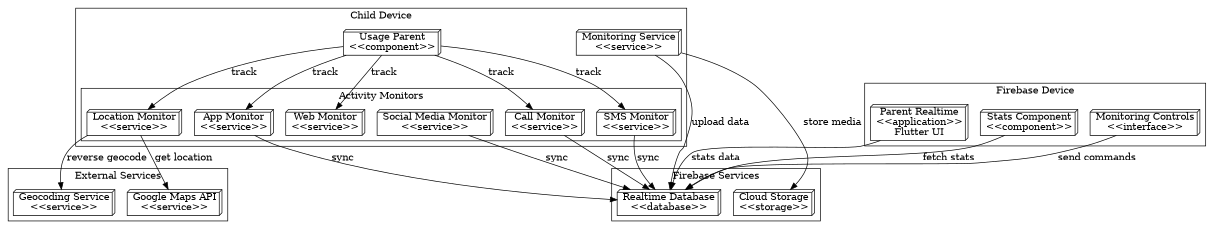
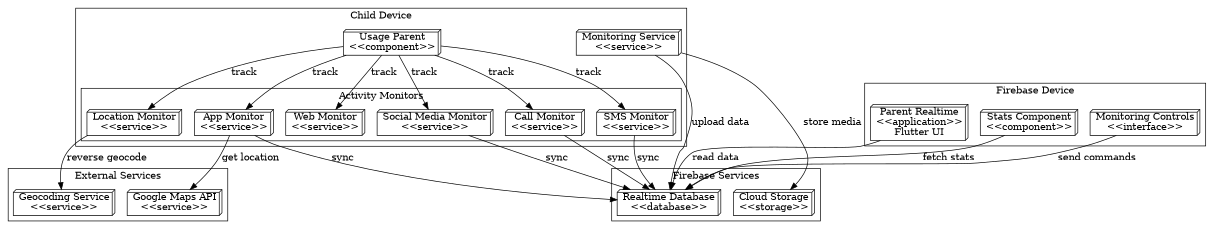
edge "Usage Parent <<component>>" -> "Social Media Monitor <<service>>": added, label "track"
edge "Parent Realtime <<application>> Flutter UI" -> "Realtime Database <<database>>": label "stats data" -> "read data"
edge "Location Monitor <<service>>" -> "Google Maps API <<service>>": now "App Monitor <<service>>" -> "Google Maps API <<service>>"
